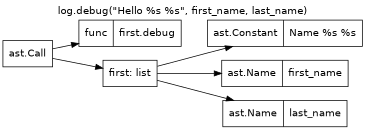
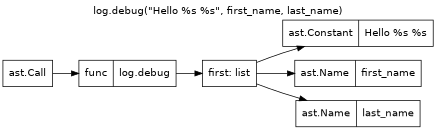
node "func": text "first.debug" -> "log.debug"
node "ast.Constant": text "Name %s %s" -> "Hello %s %s"
edge "ast.Call" -> "first: list": now "func" -> "first: list"
